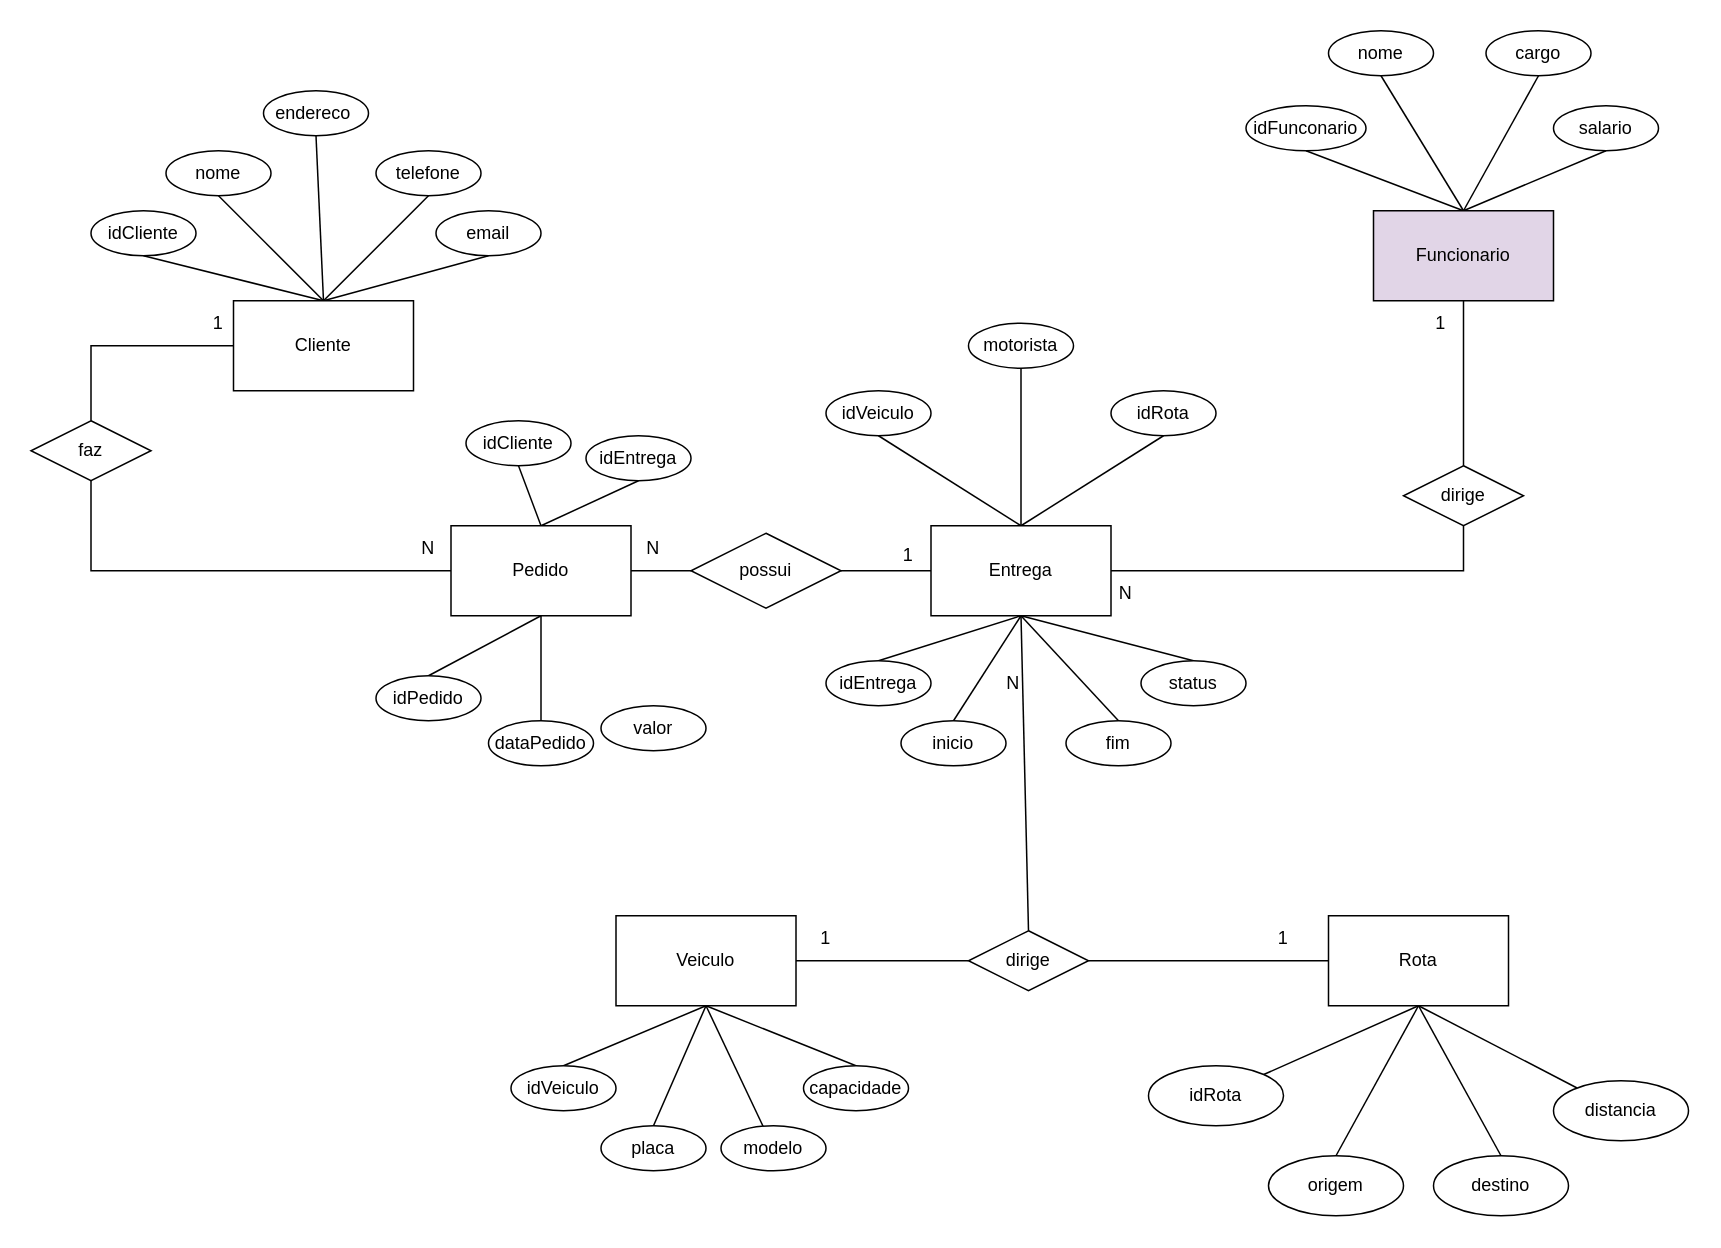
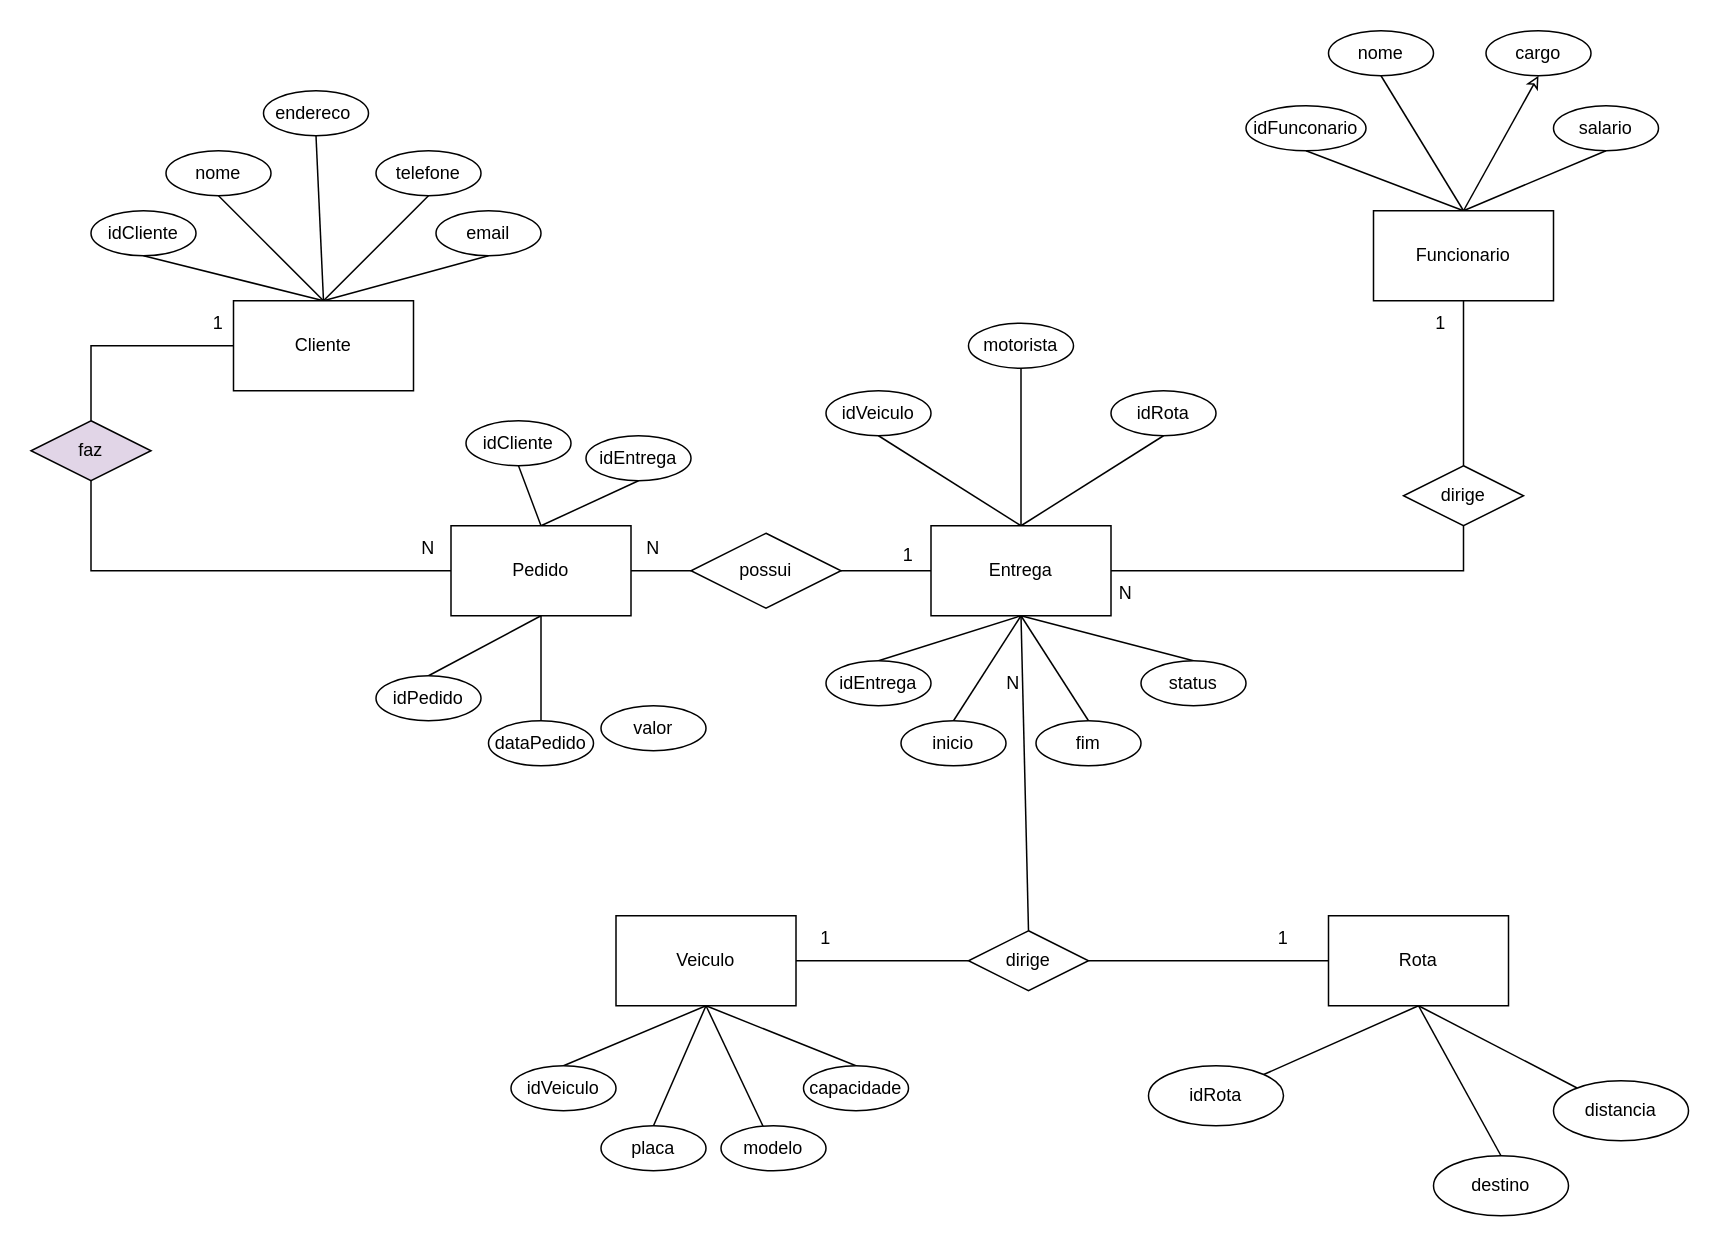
edge "cargo" -- "Funcionario": arrowhead none -> classic
node "Funcionario": fillcolor #e1d5e7 -> #ffffff
node "faz": fillcolor #ffffff -> #e1d5e7
node "fim": moved (1118, 743) -> (1088, 743)
edge "Rota" -- "origem": removed
node "origem": removed
